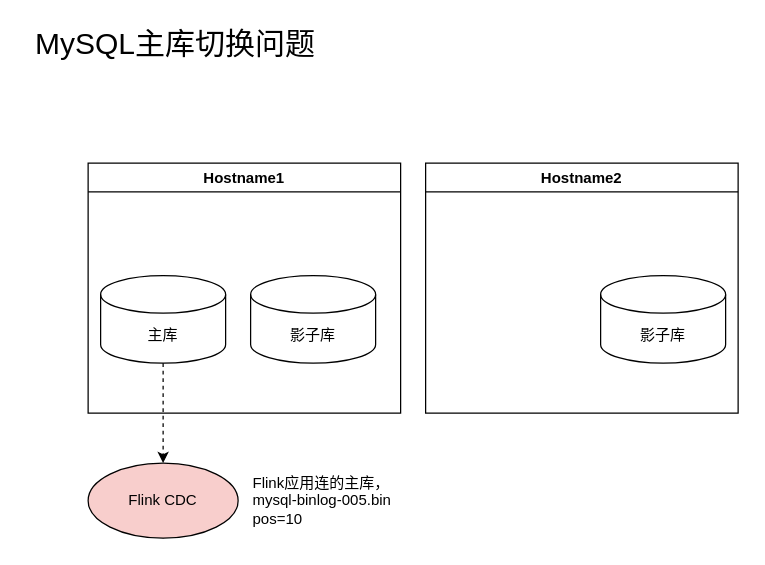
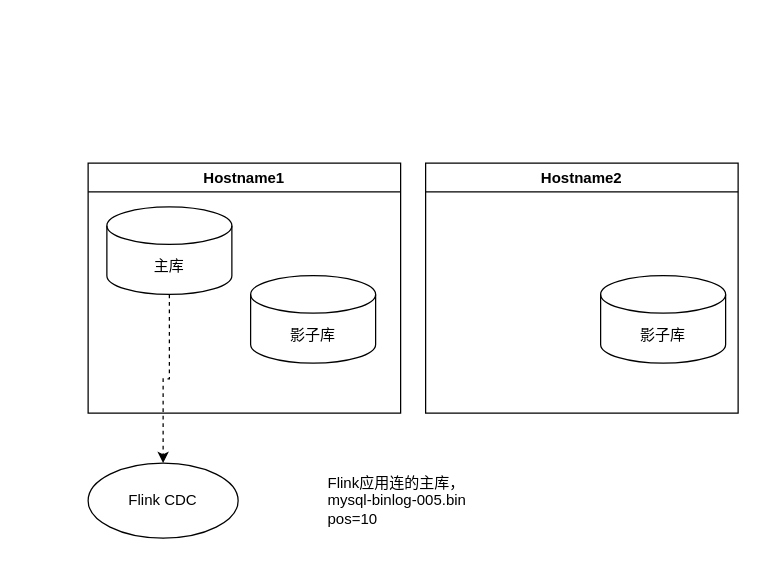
node "MySQL主库切换问题": removed
node "主库": moved (163, 319) -> (169, 251)
node "Flink CDC": fillcolor #f8cecc -> #ffffff
node "Flink应用连的主库， mysql-binlog-005.bin pos=10": moved (332, 501) -> (407, 501)
